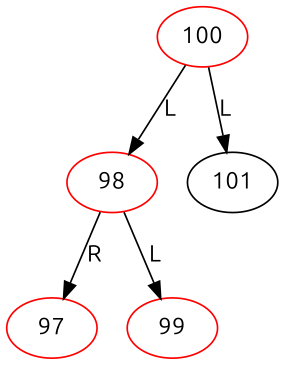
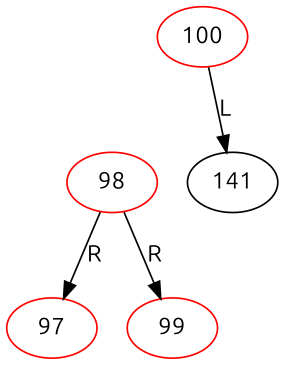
edge "100" -> "98": removed, label "L"
node "101": label "101" -> "141"
edge "98" -> "99": label "L" -> "R"
